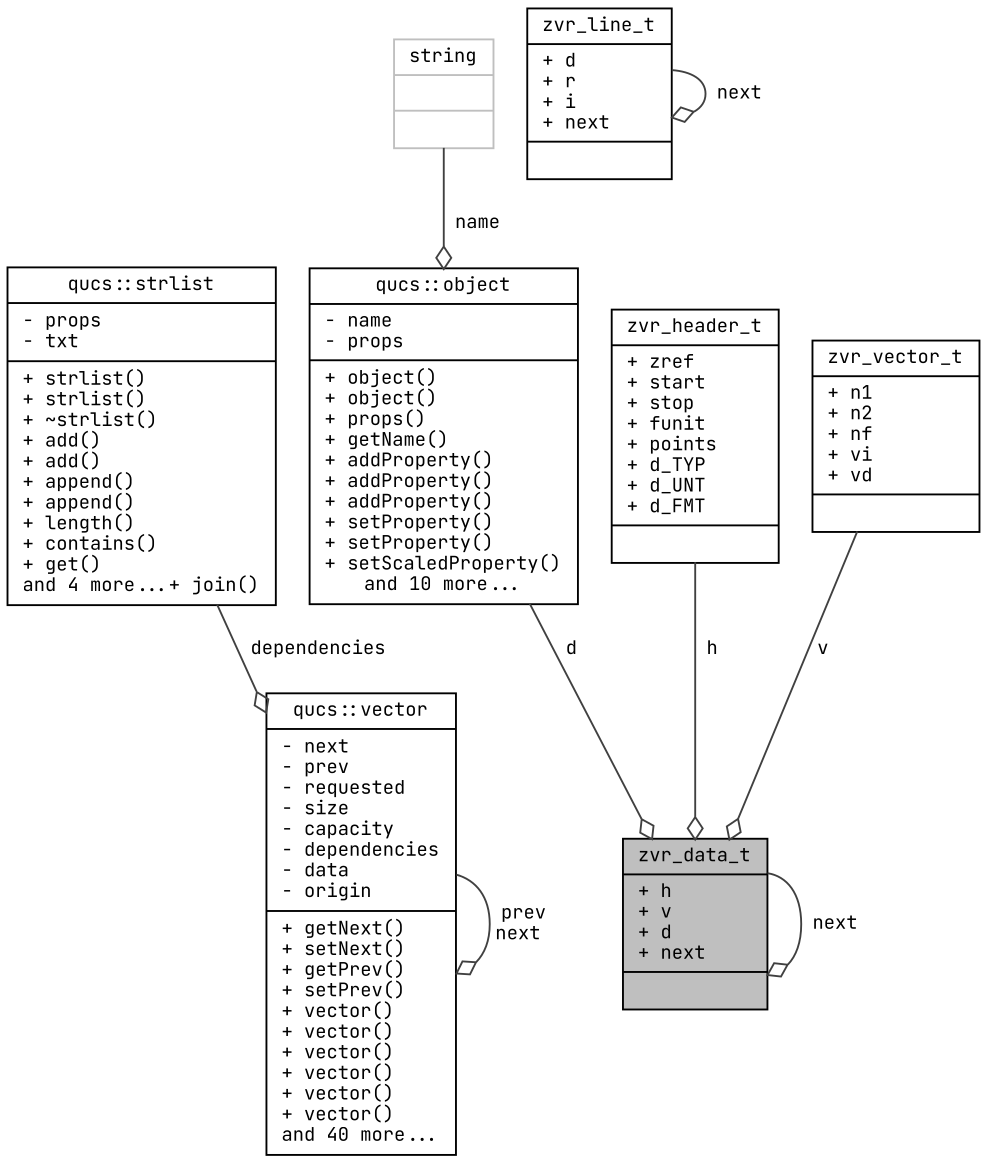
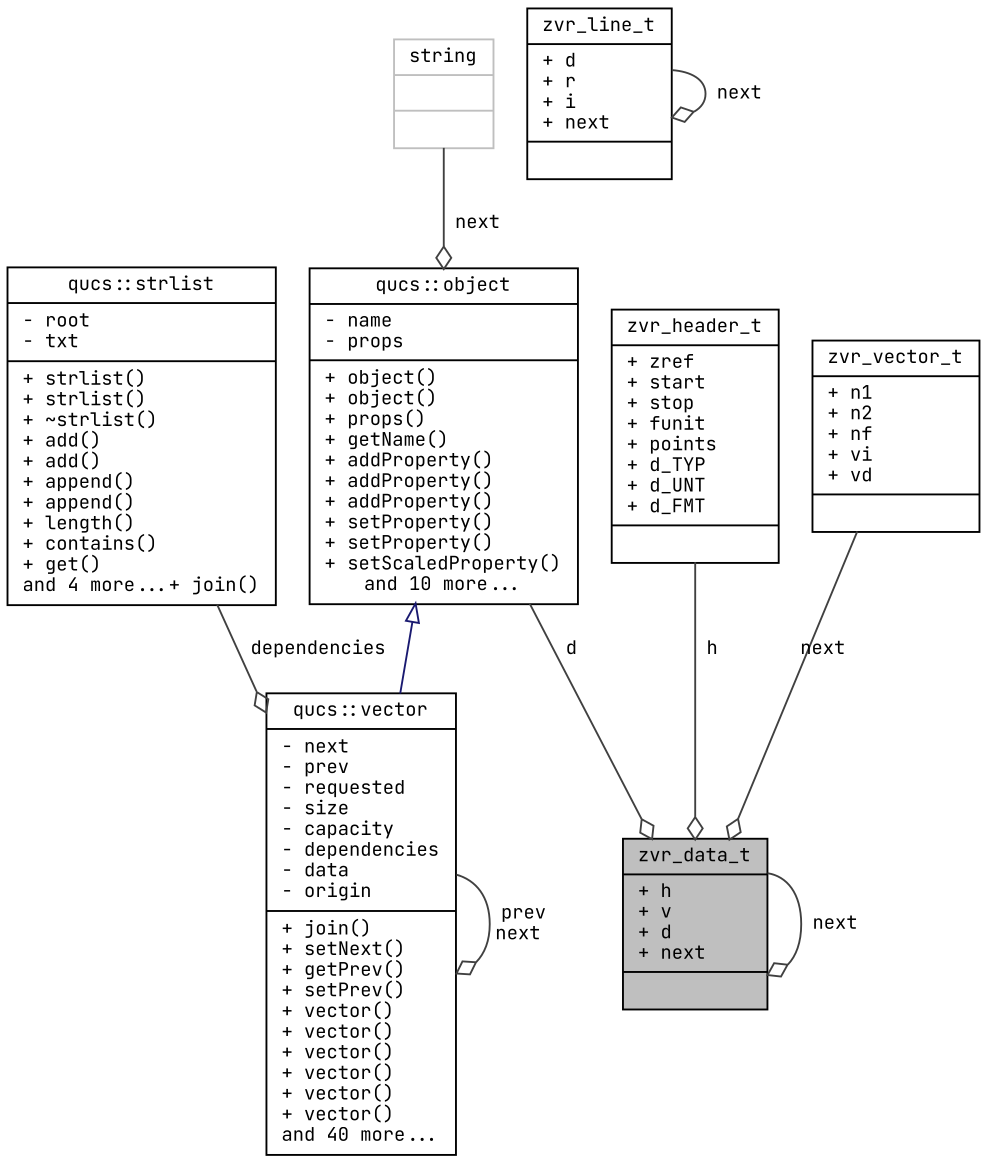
edge "string" -> "qucs::object": label " name" -> " next"
node "qucs::strlist": text "- props" -> "- root"
edge "zvr_vector_t" -> "zvr_data_t": label " v" -> " next"
edge "qucs::vector" -> "qucs::object": added
node "qucs::vector": text "+ getNext()" -> "+ join()"
